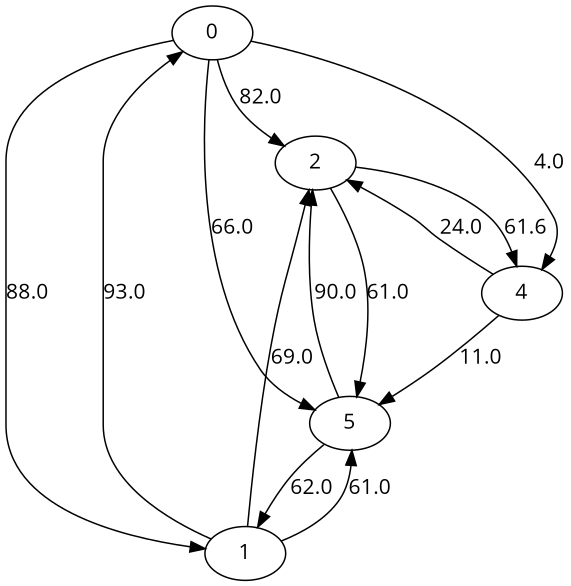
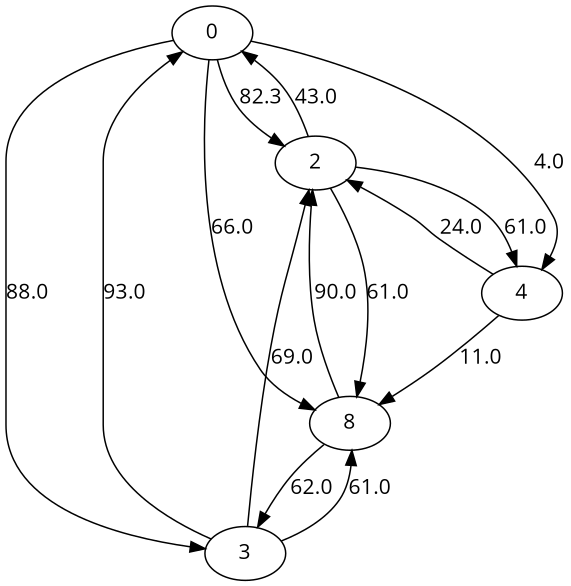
edge "2" -> "0": added, label "43.0"
edge "0" -> "2": label "82.0" -> "82.3"
edge "2" -> "4": label "61.6" -> "61.0"
node "5": label "5" -> "8"
node "1": label "1" -> "3"
